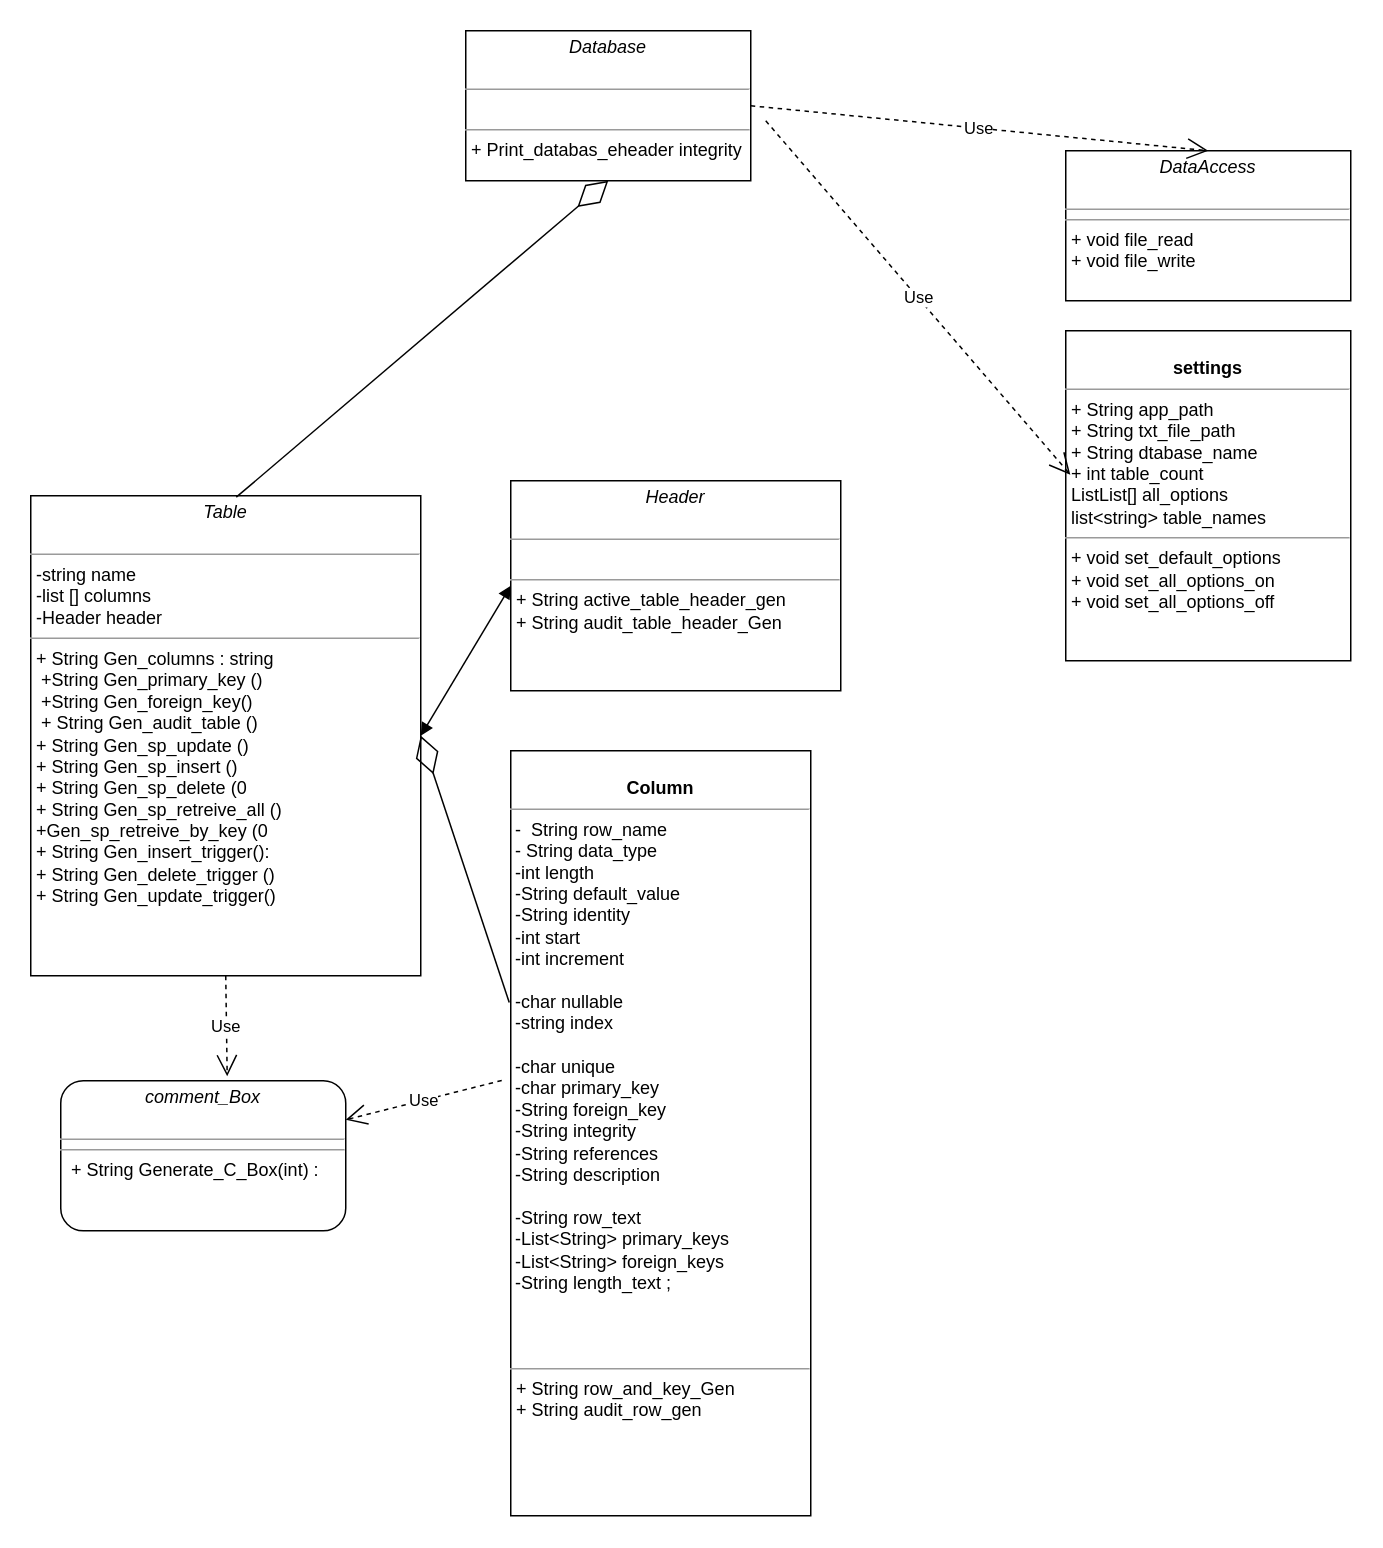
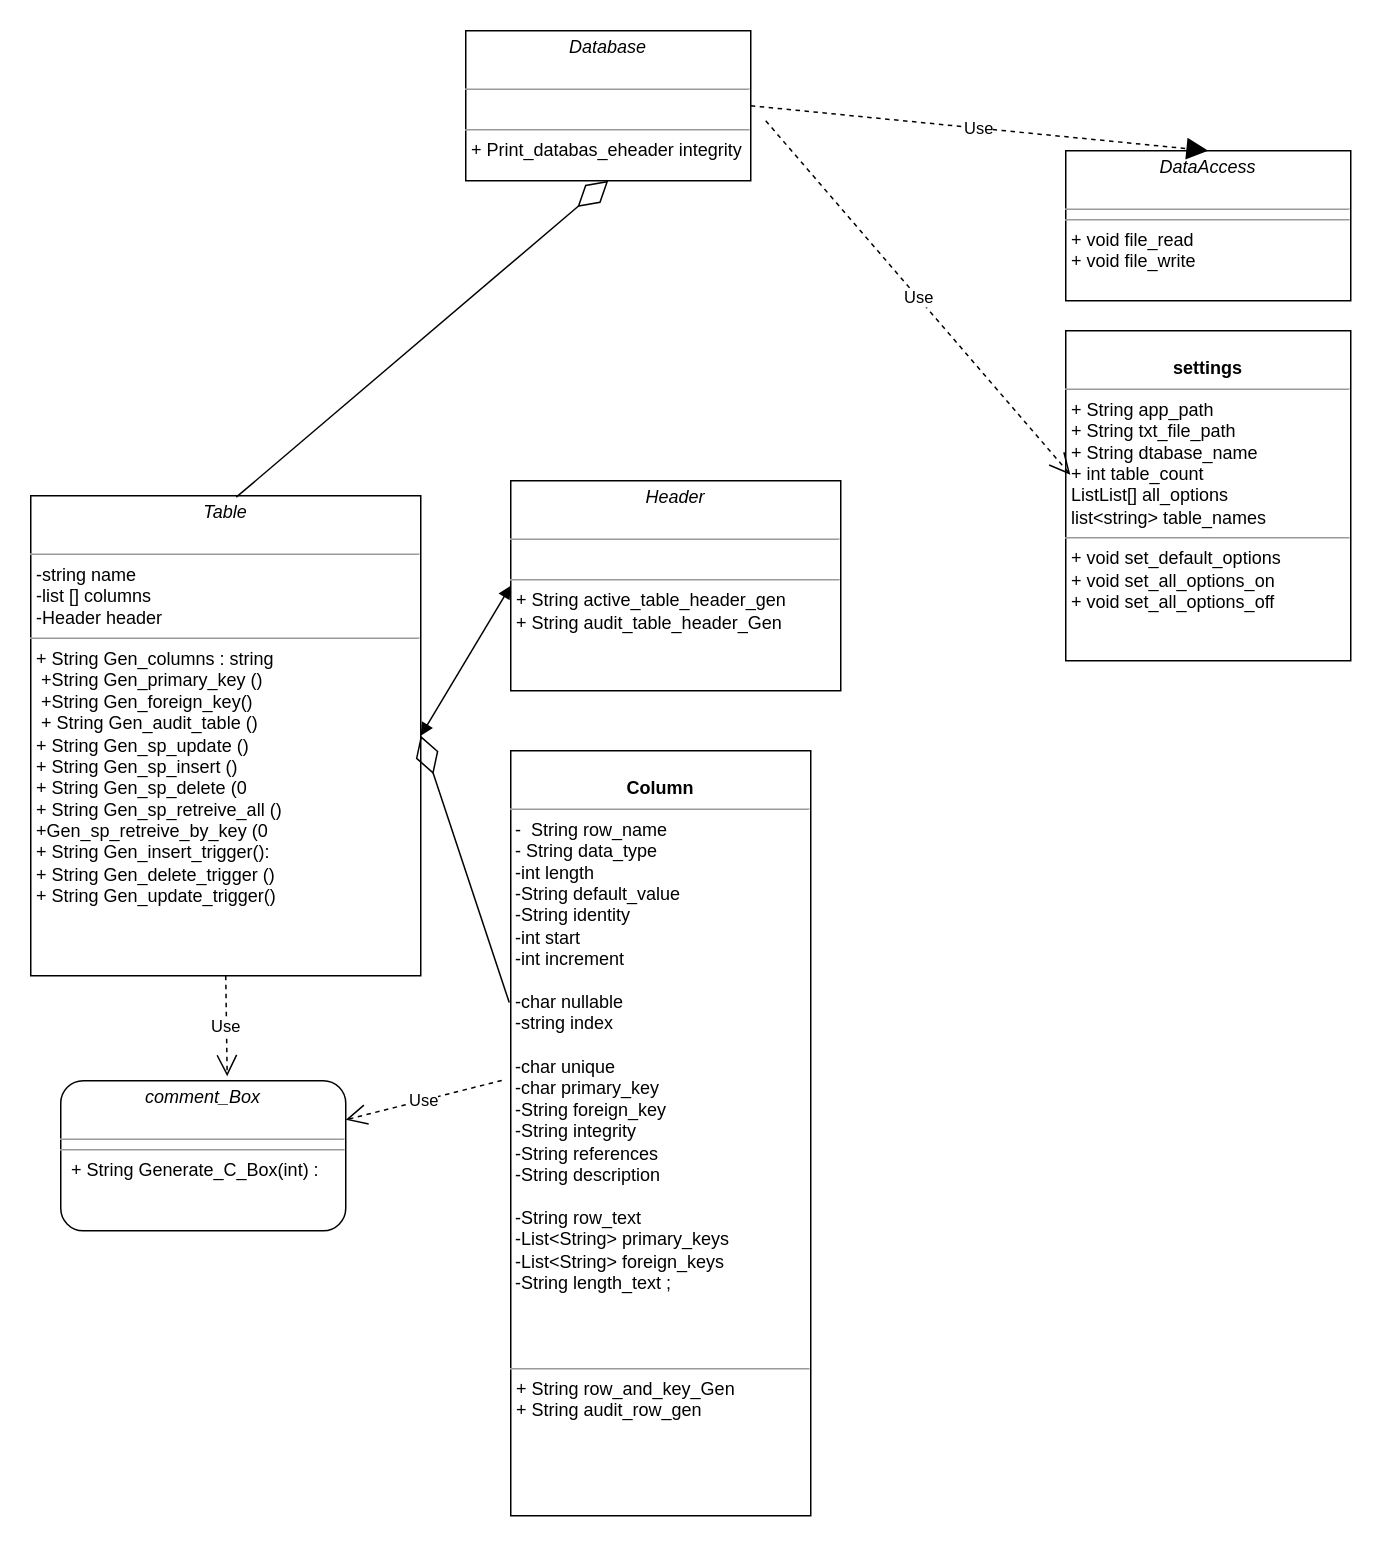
edge "Database + Print_databas_eheader integrity" -> "DataAccess + void file_read + void file_write": arrowhead open -> block
